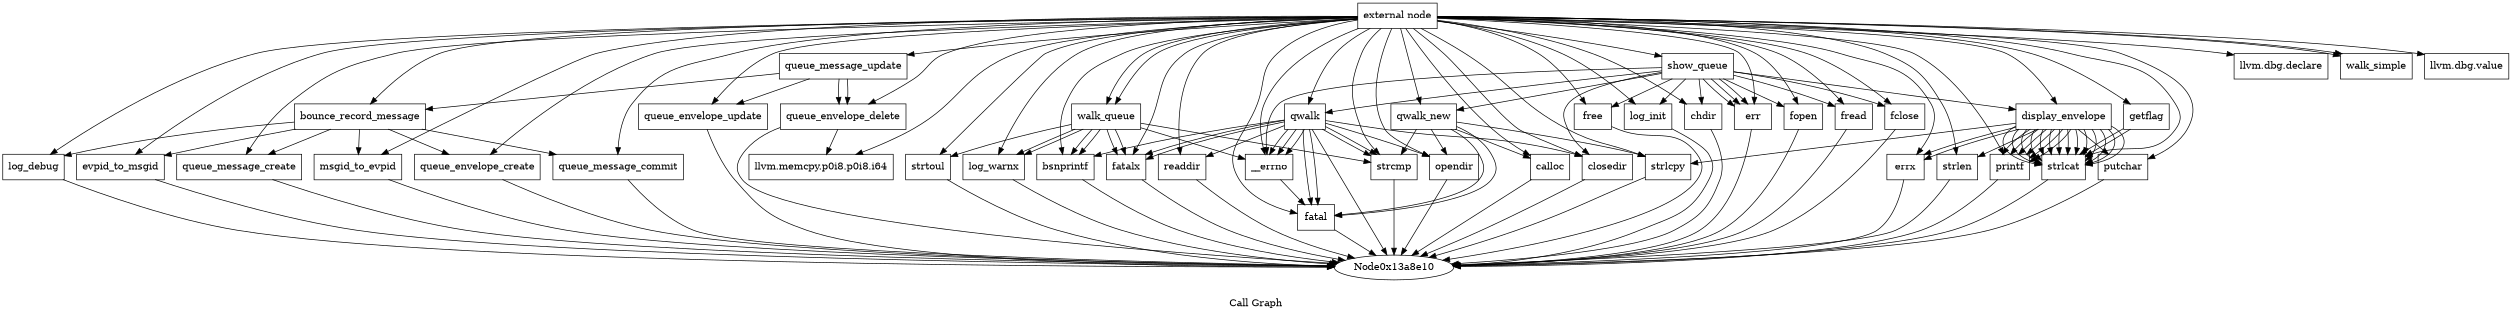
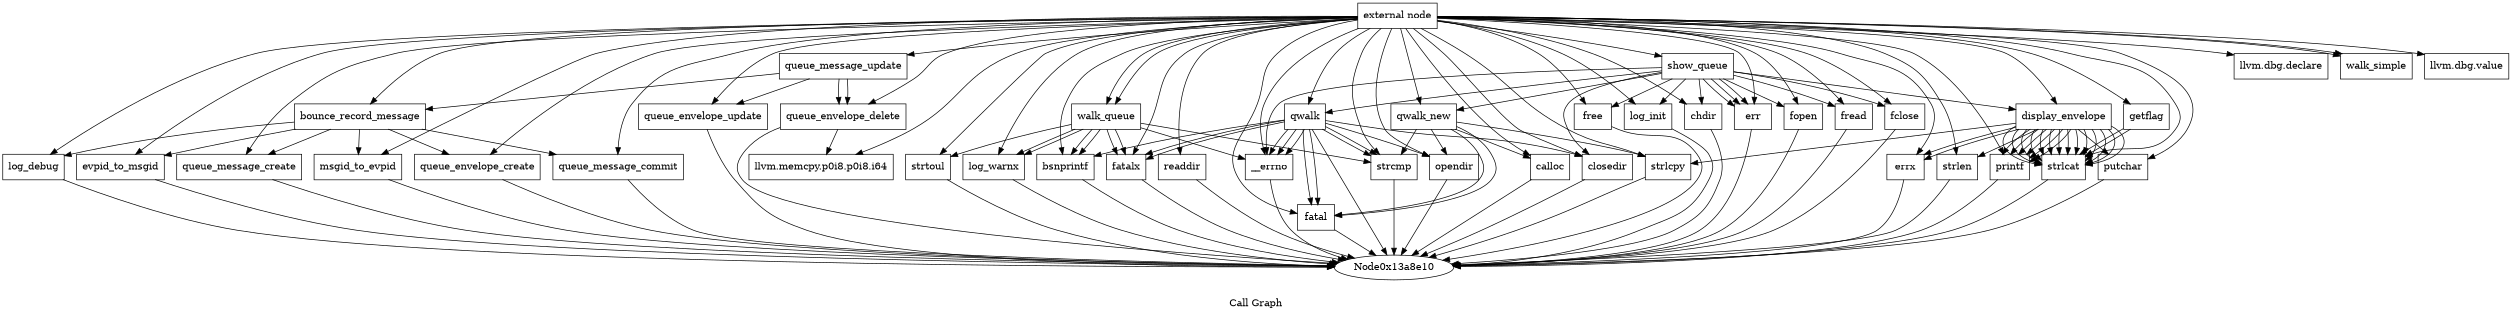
edge "qwalk" -> "readdir": removed
edge "__errno" -> "fatal": now "__errno" -> "Node0x13a8e10"
